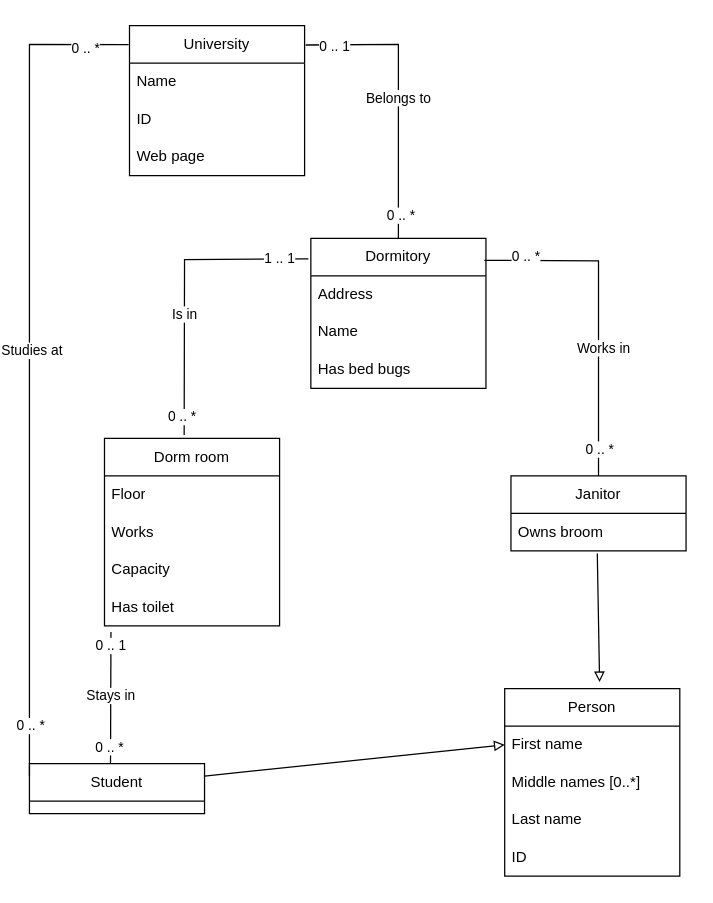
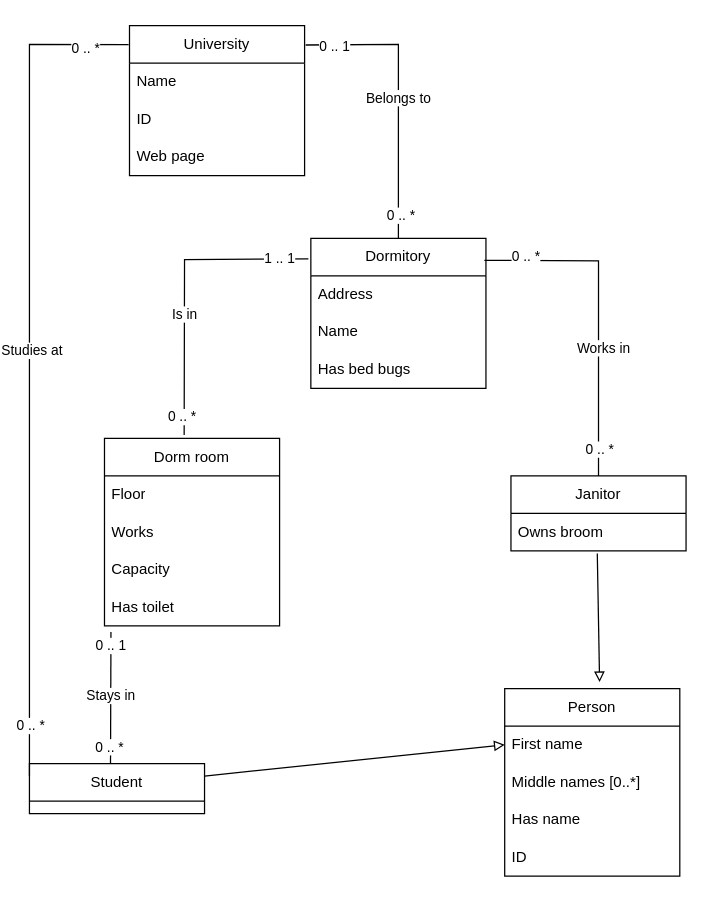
node "Last name": label "Last name" -> "Has name"
